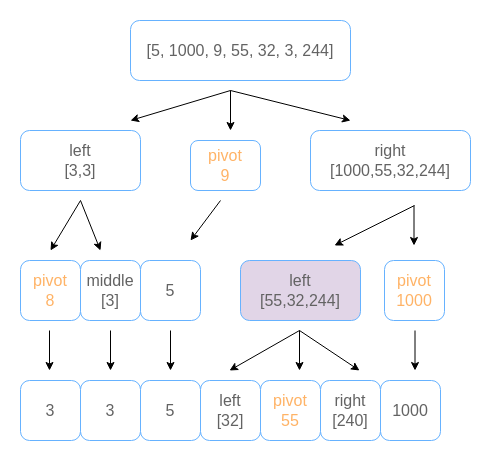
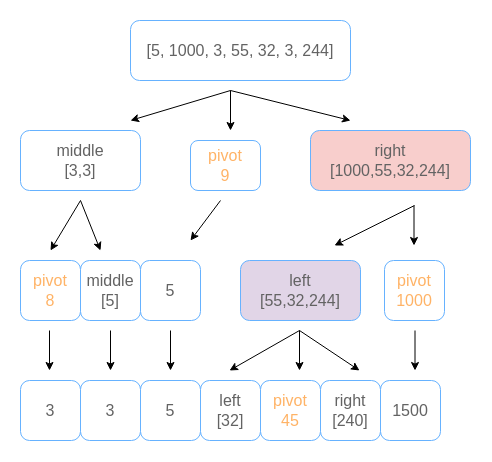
node "[5, 1000, 9, 55, 32, 3, 244]": label "[5, 1000, 9, 55, 32, 3, 244]" -> "[5, 1000, 3, 55, 32, 3, 244]"
node "left [3,3]": label "left [3,3]" -> "middle [3,3]"
node "right [1000,55,32,244]": fillcolor #ffffff -> #f8cecc
node "middle [3]": label "middle [3]" -> "middle [5]"
node "pivot 55": label "pivot 55" -> "pivot 45"
node "1000": label "1000" -> "1500"
